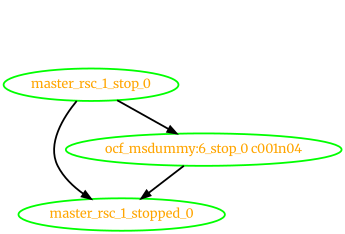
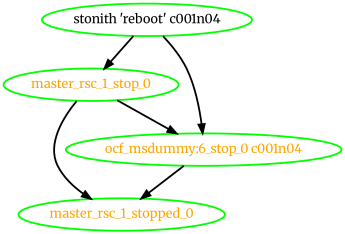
node "stonith 'reboot' c001n04": added
